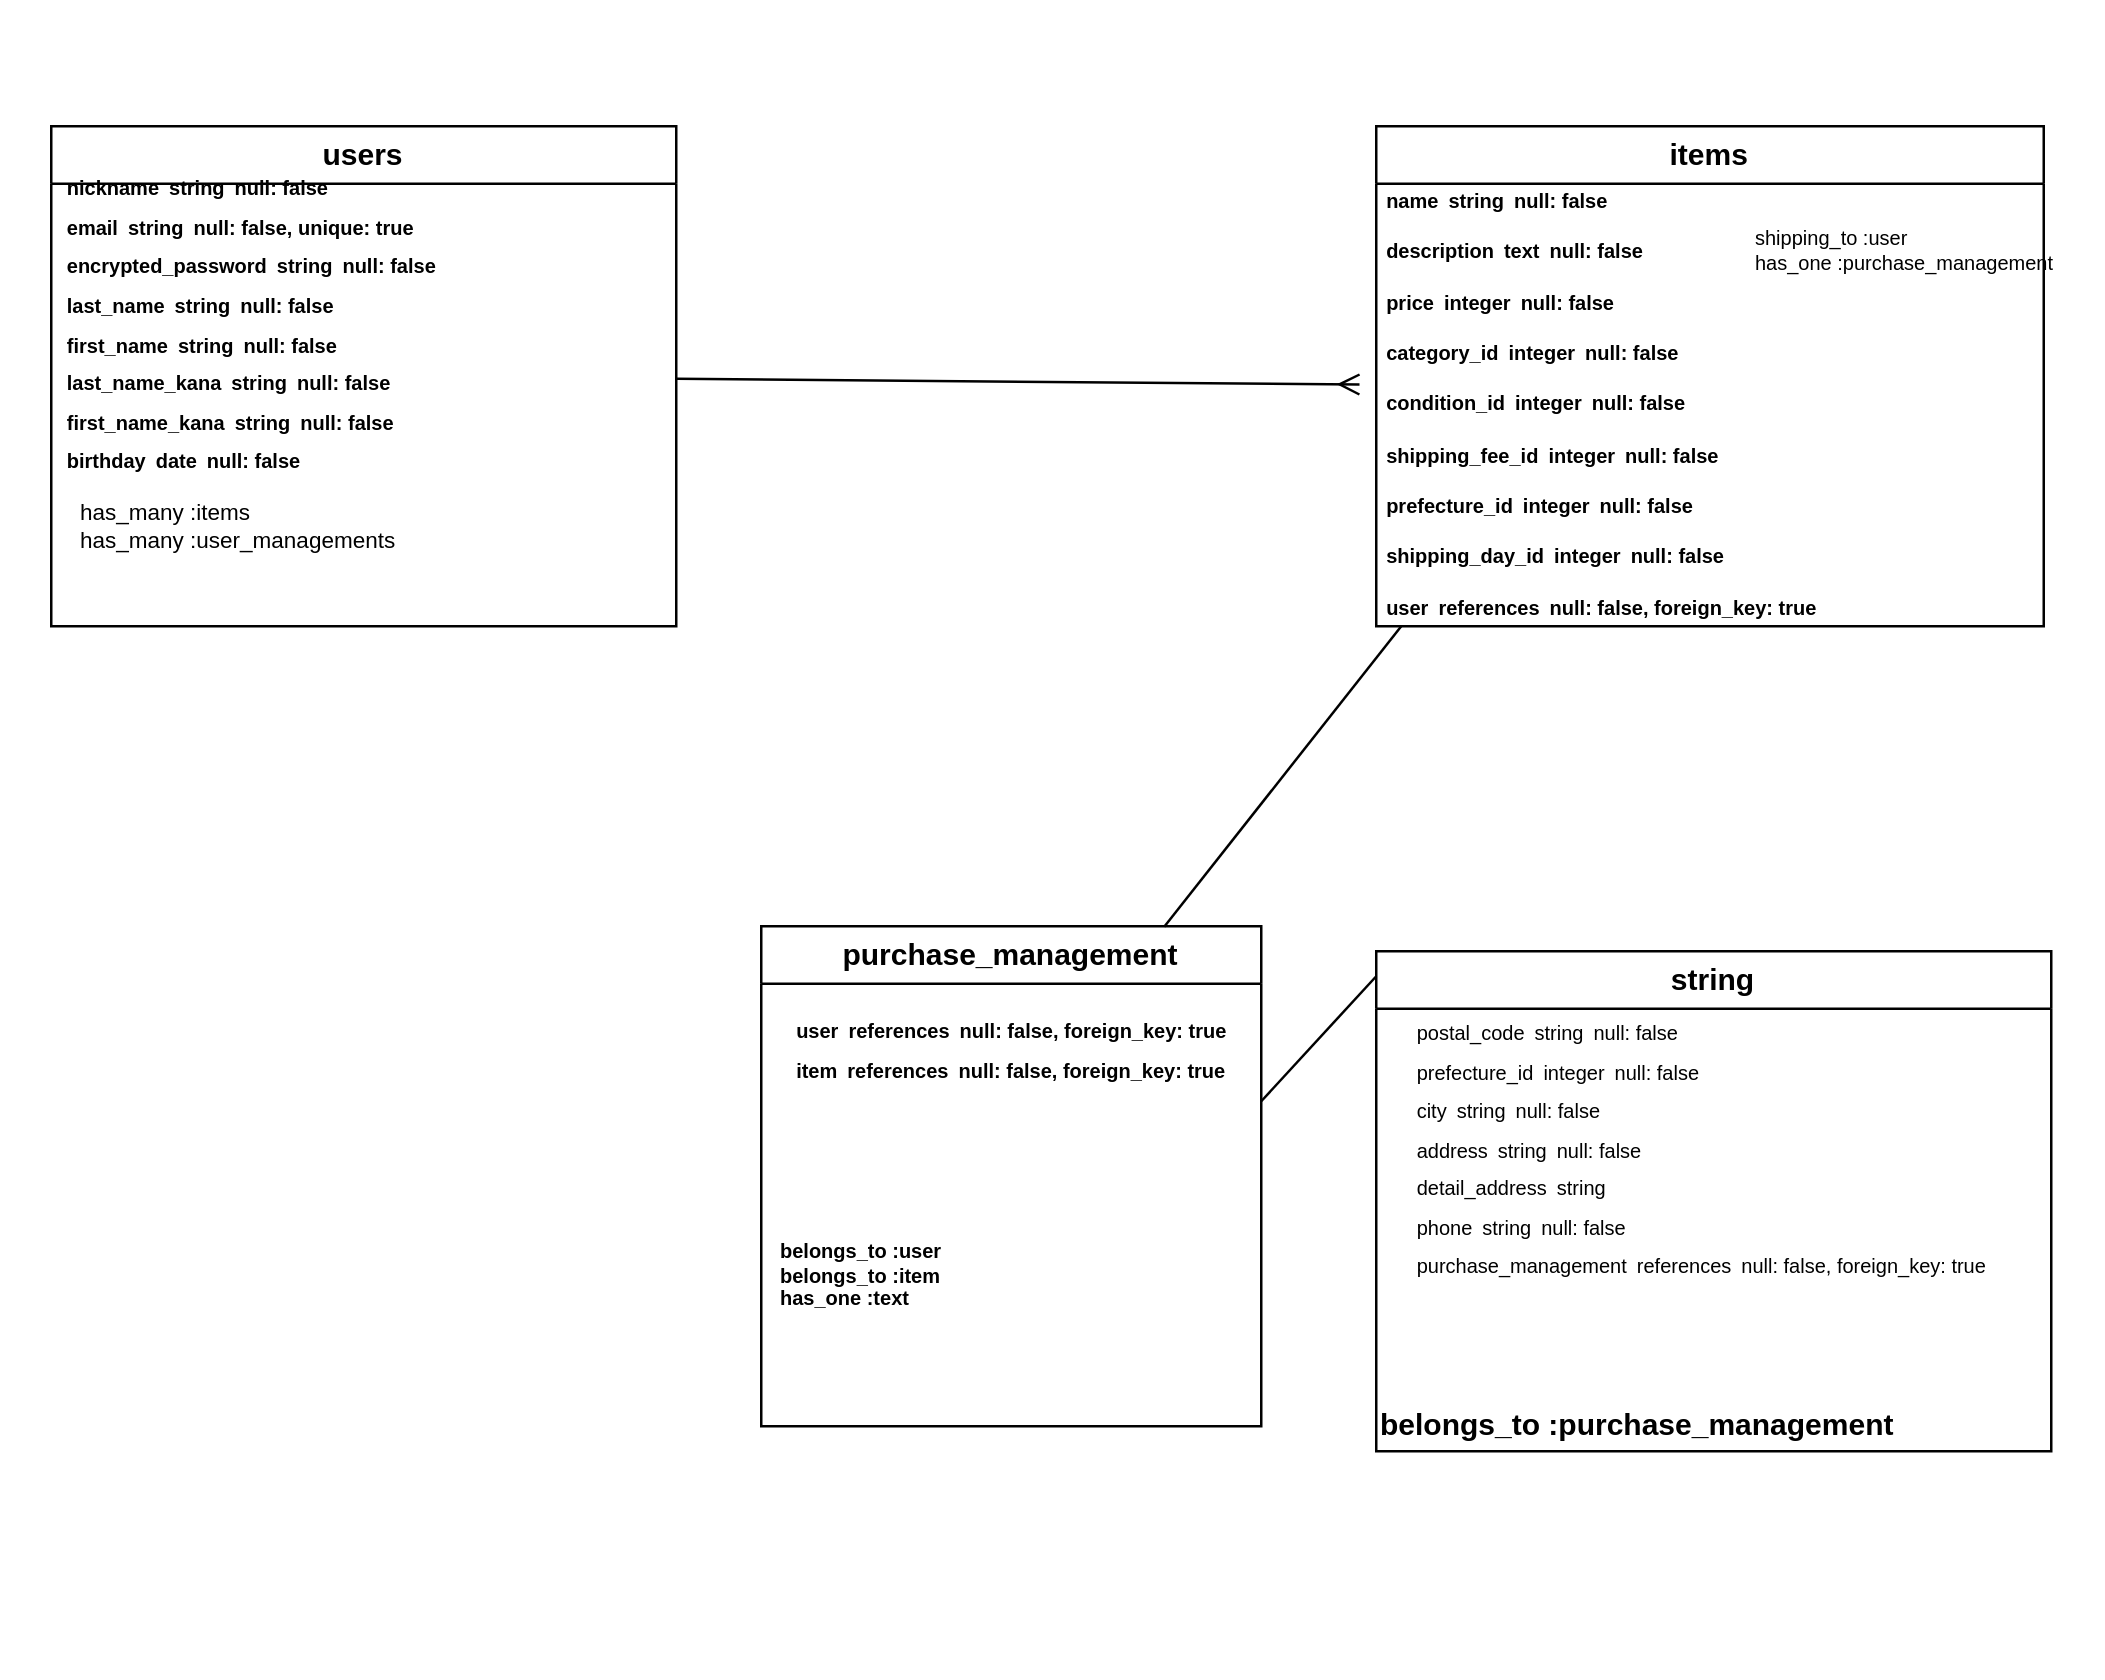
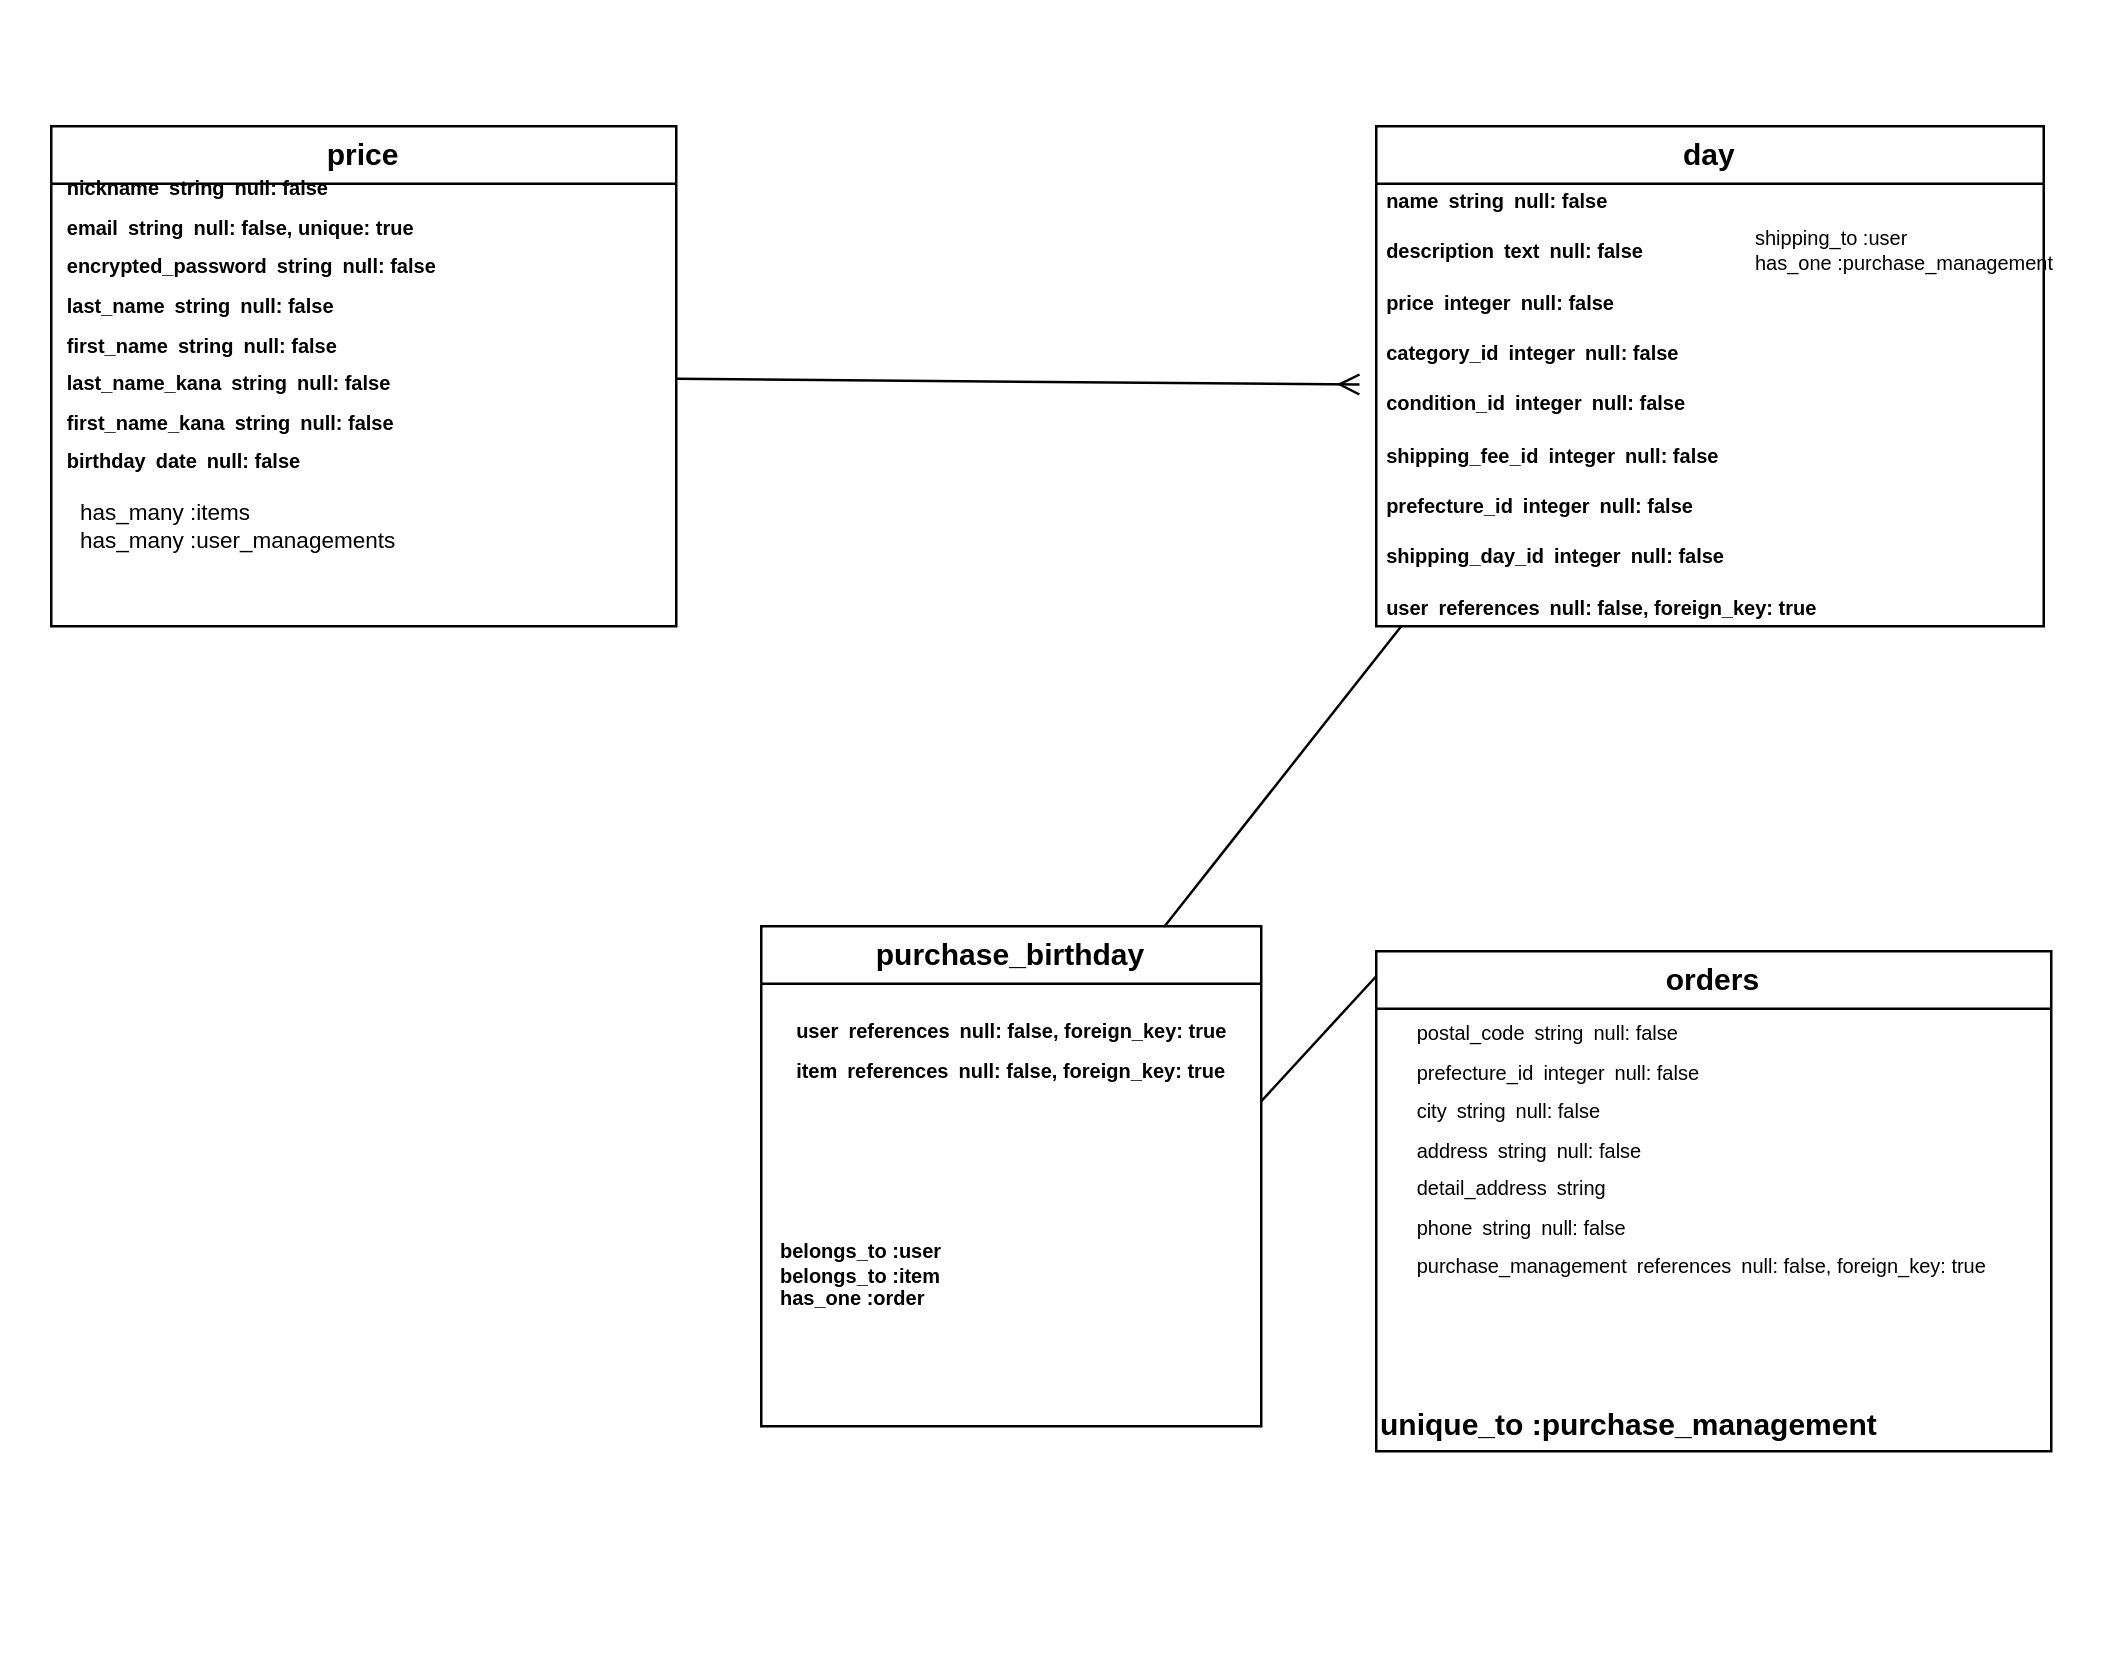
node "users": label "users" -> "price"
node "items": label "items" -> "day"
node "purchase_management": label "purchase_management" -> "purchase_birthday"
node "string": label "string" -> "orders"
node "belongs_to :user belongs_to :item has_one :text": label "belongs_to :user belongs_to :item has_one :text" -> "belongs_to :user belongs_to :item has_one :order"
node "belongs_to :purchase_management": label "belongs_to :purchase_management" -> "unique_to :purchase_management"
